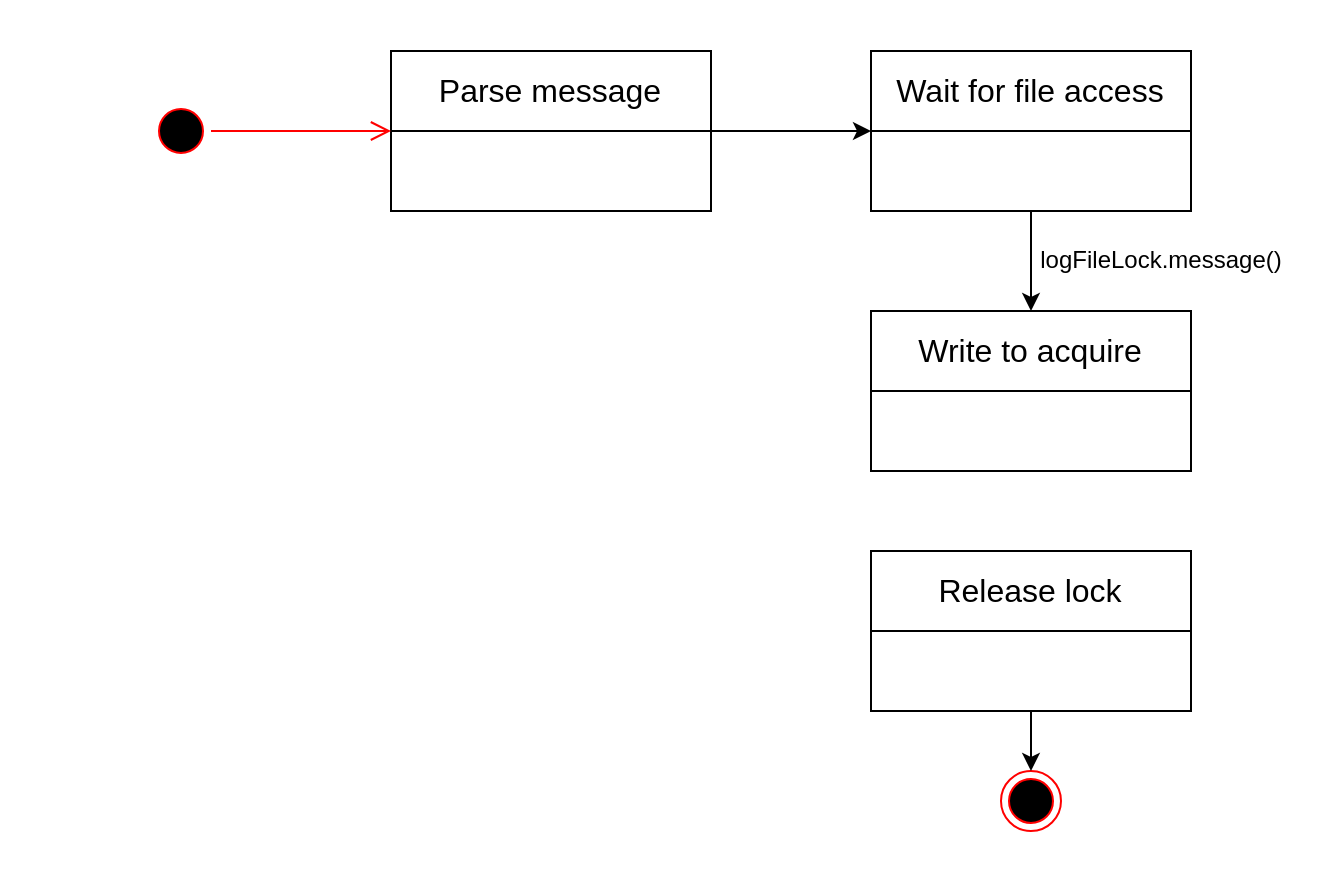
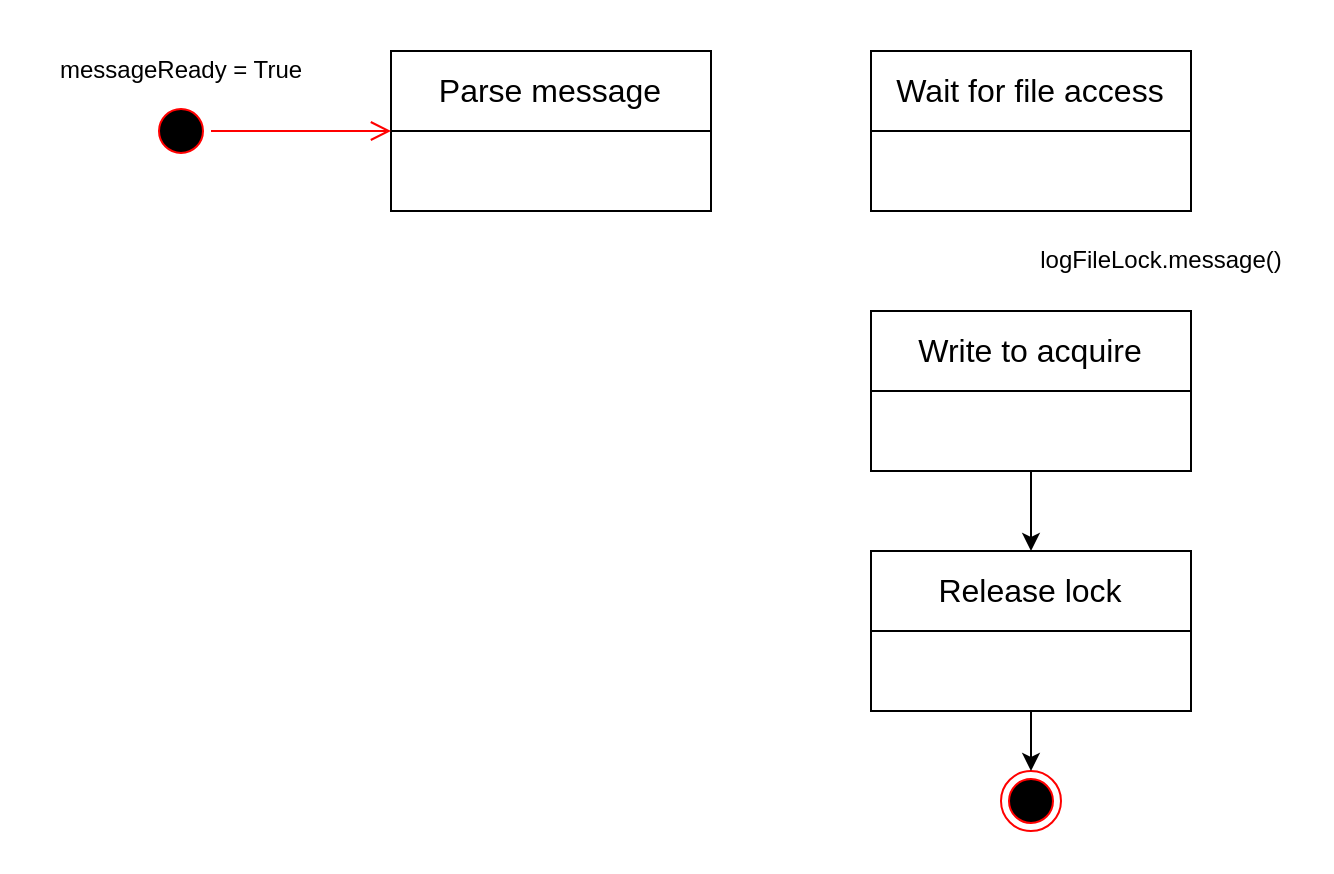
node "messageReady = True": added
edge "Parse message" -> "Wait for file access": removed
edge "Wait for file access" -> "Write to acquire": removed
edge "Write to acquire" -> "Release lock": added
